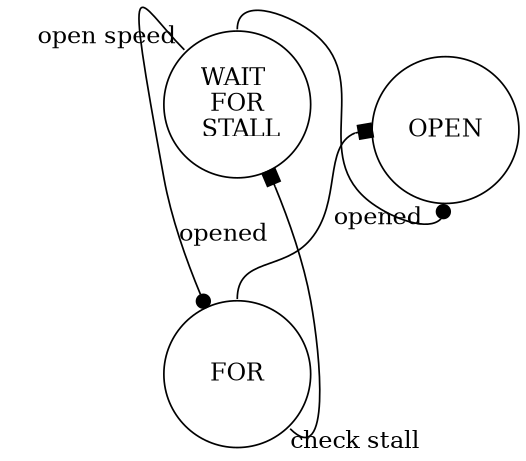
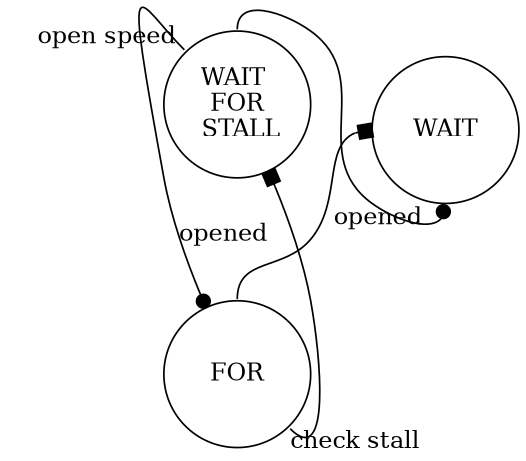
node "OPEN": label "OPEN" -> "WAIT"
